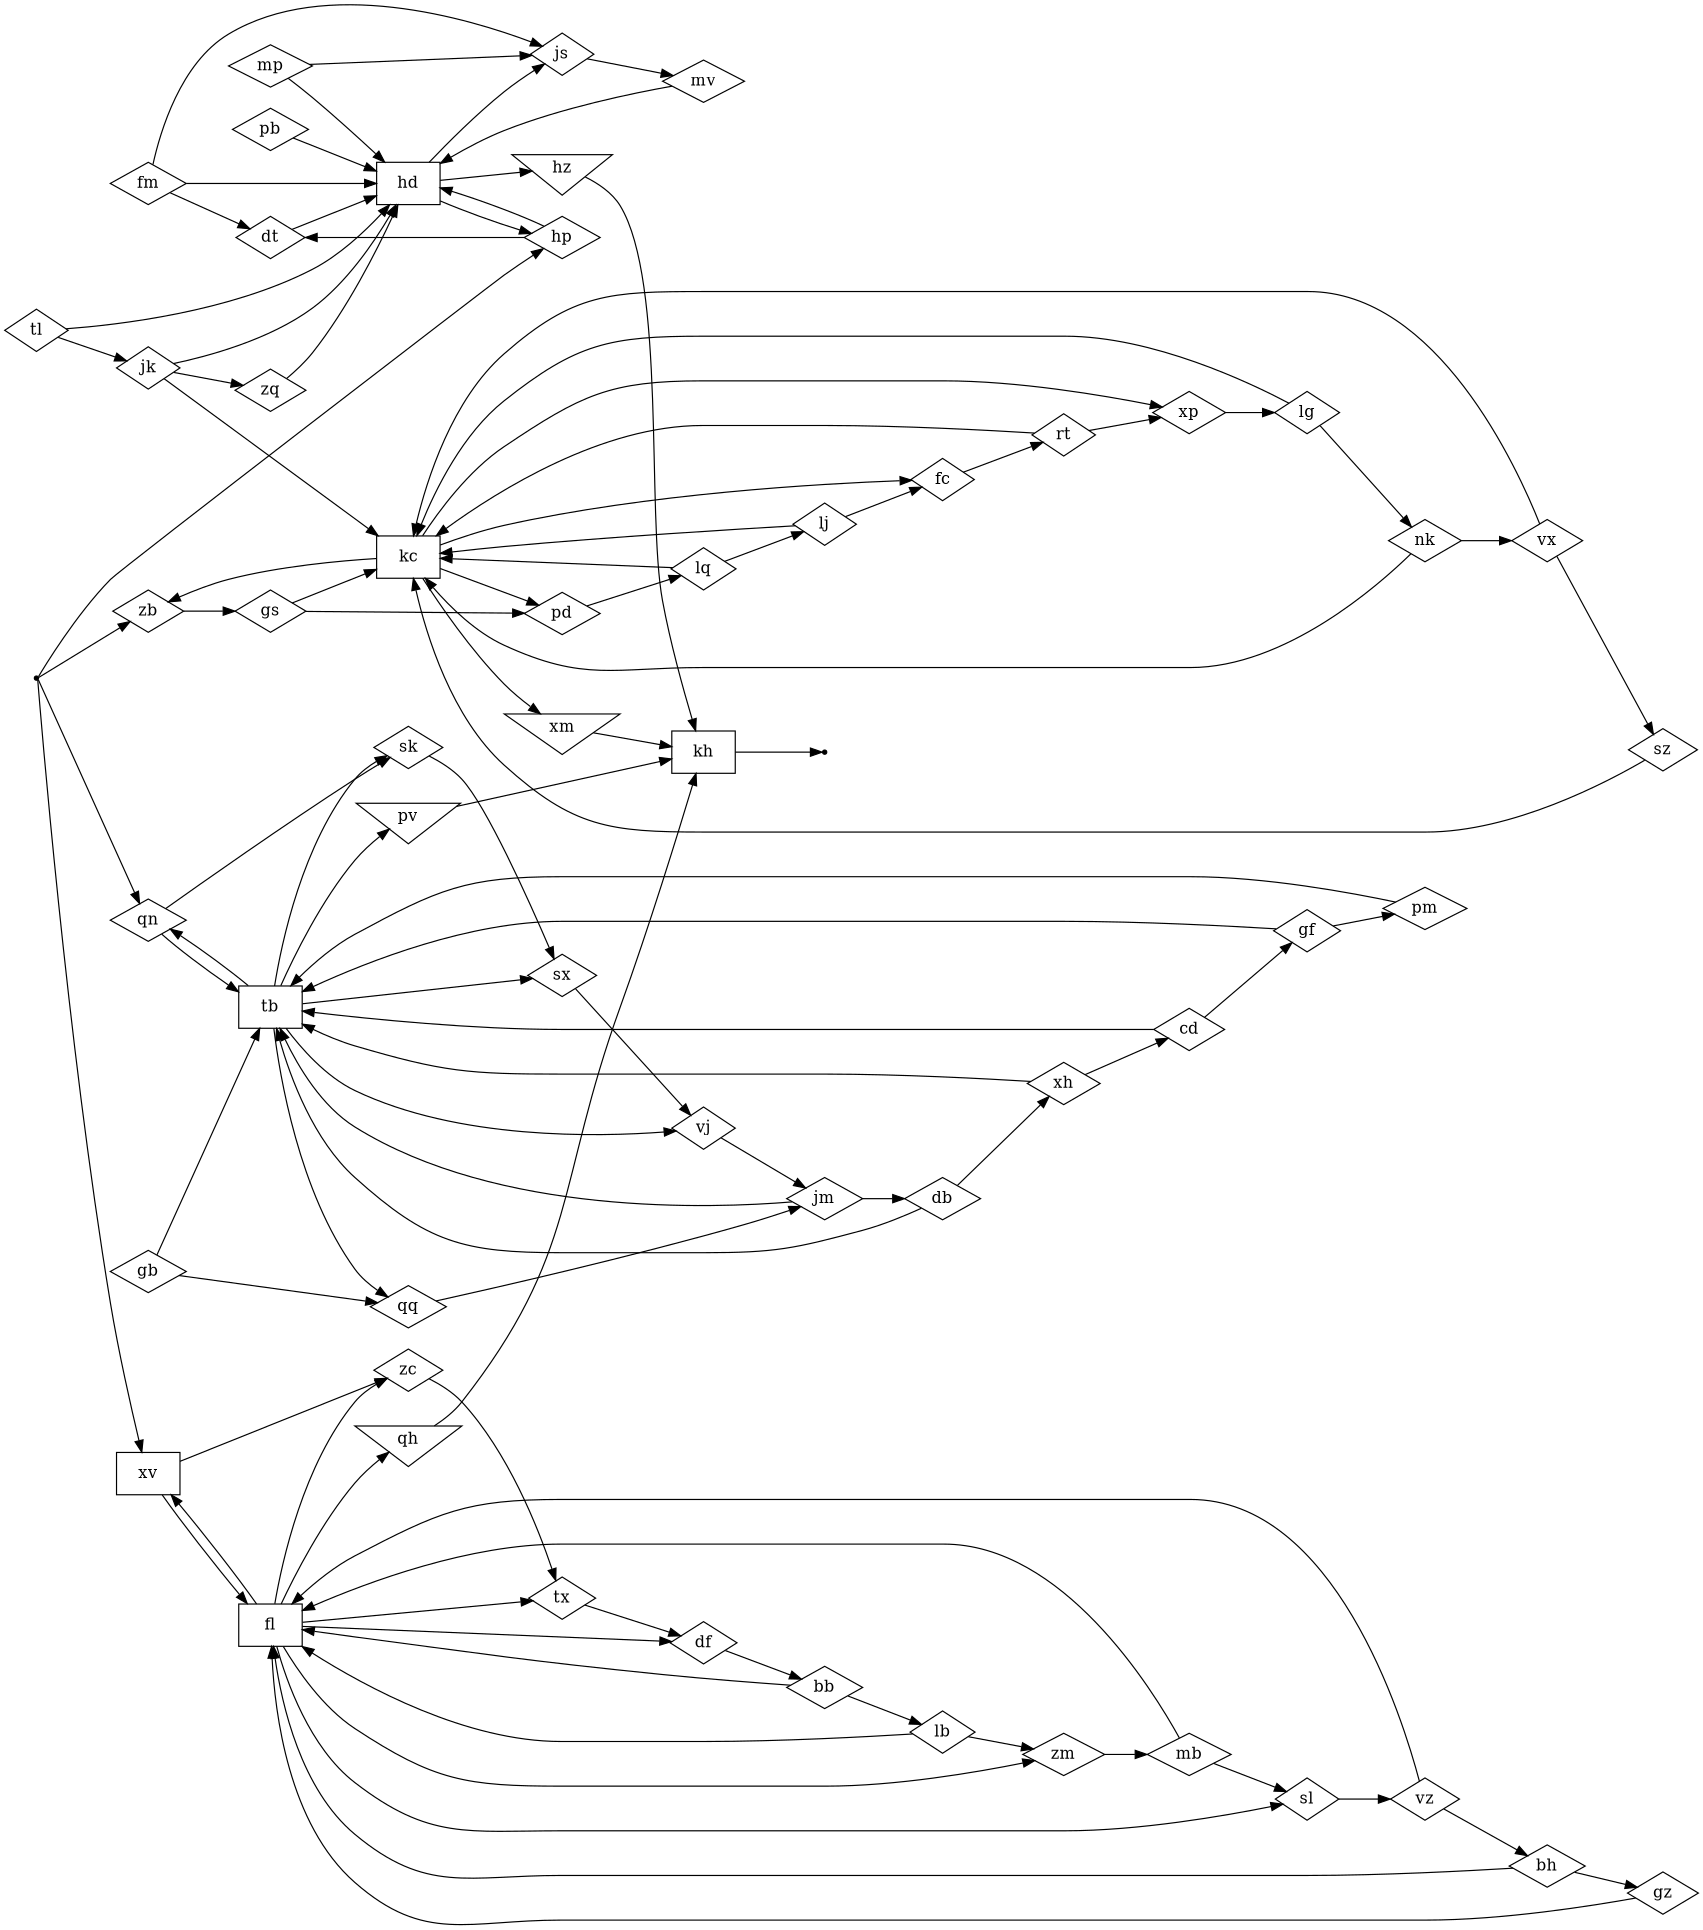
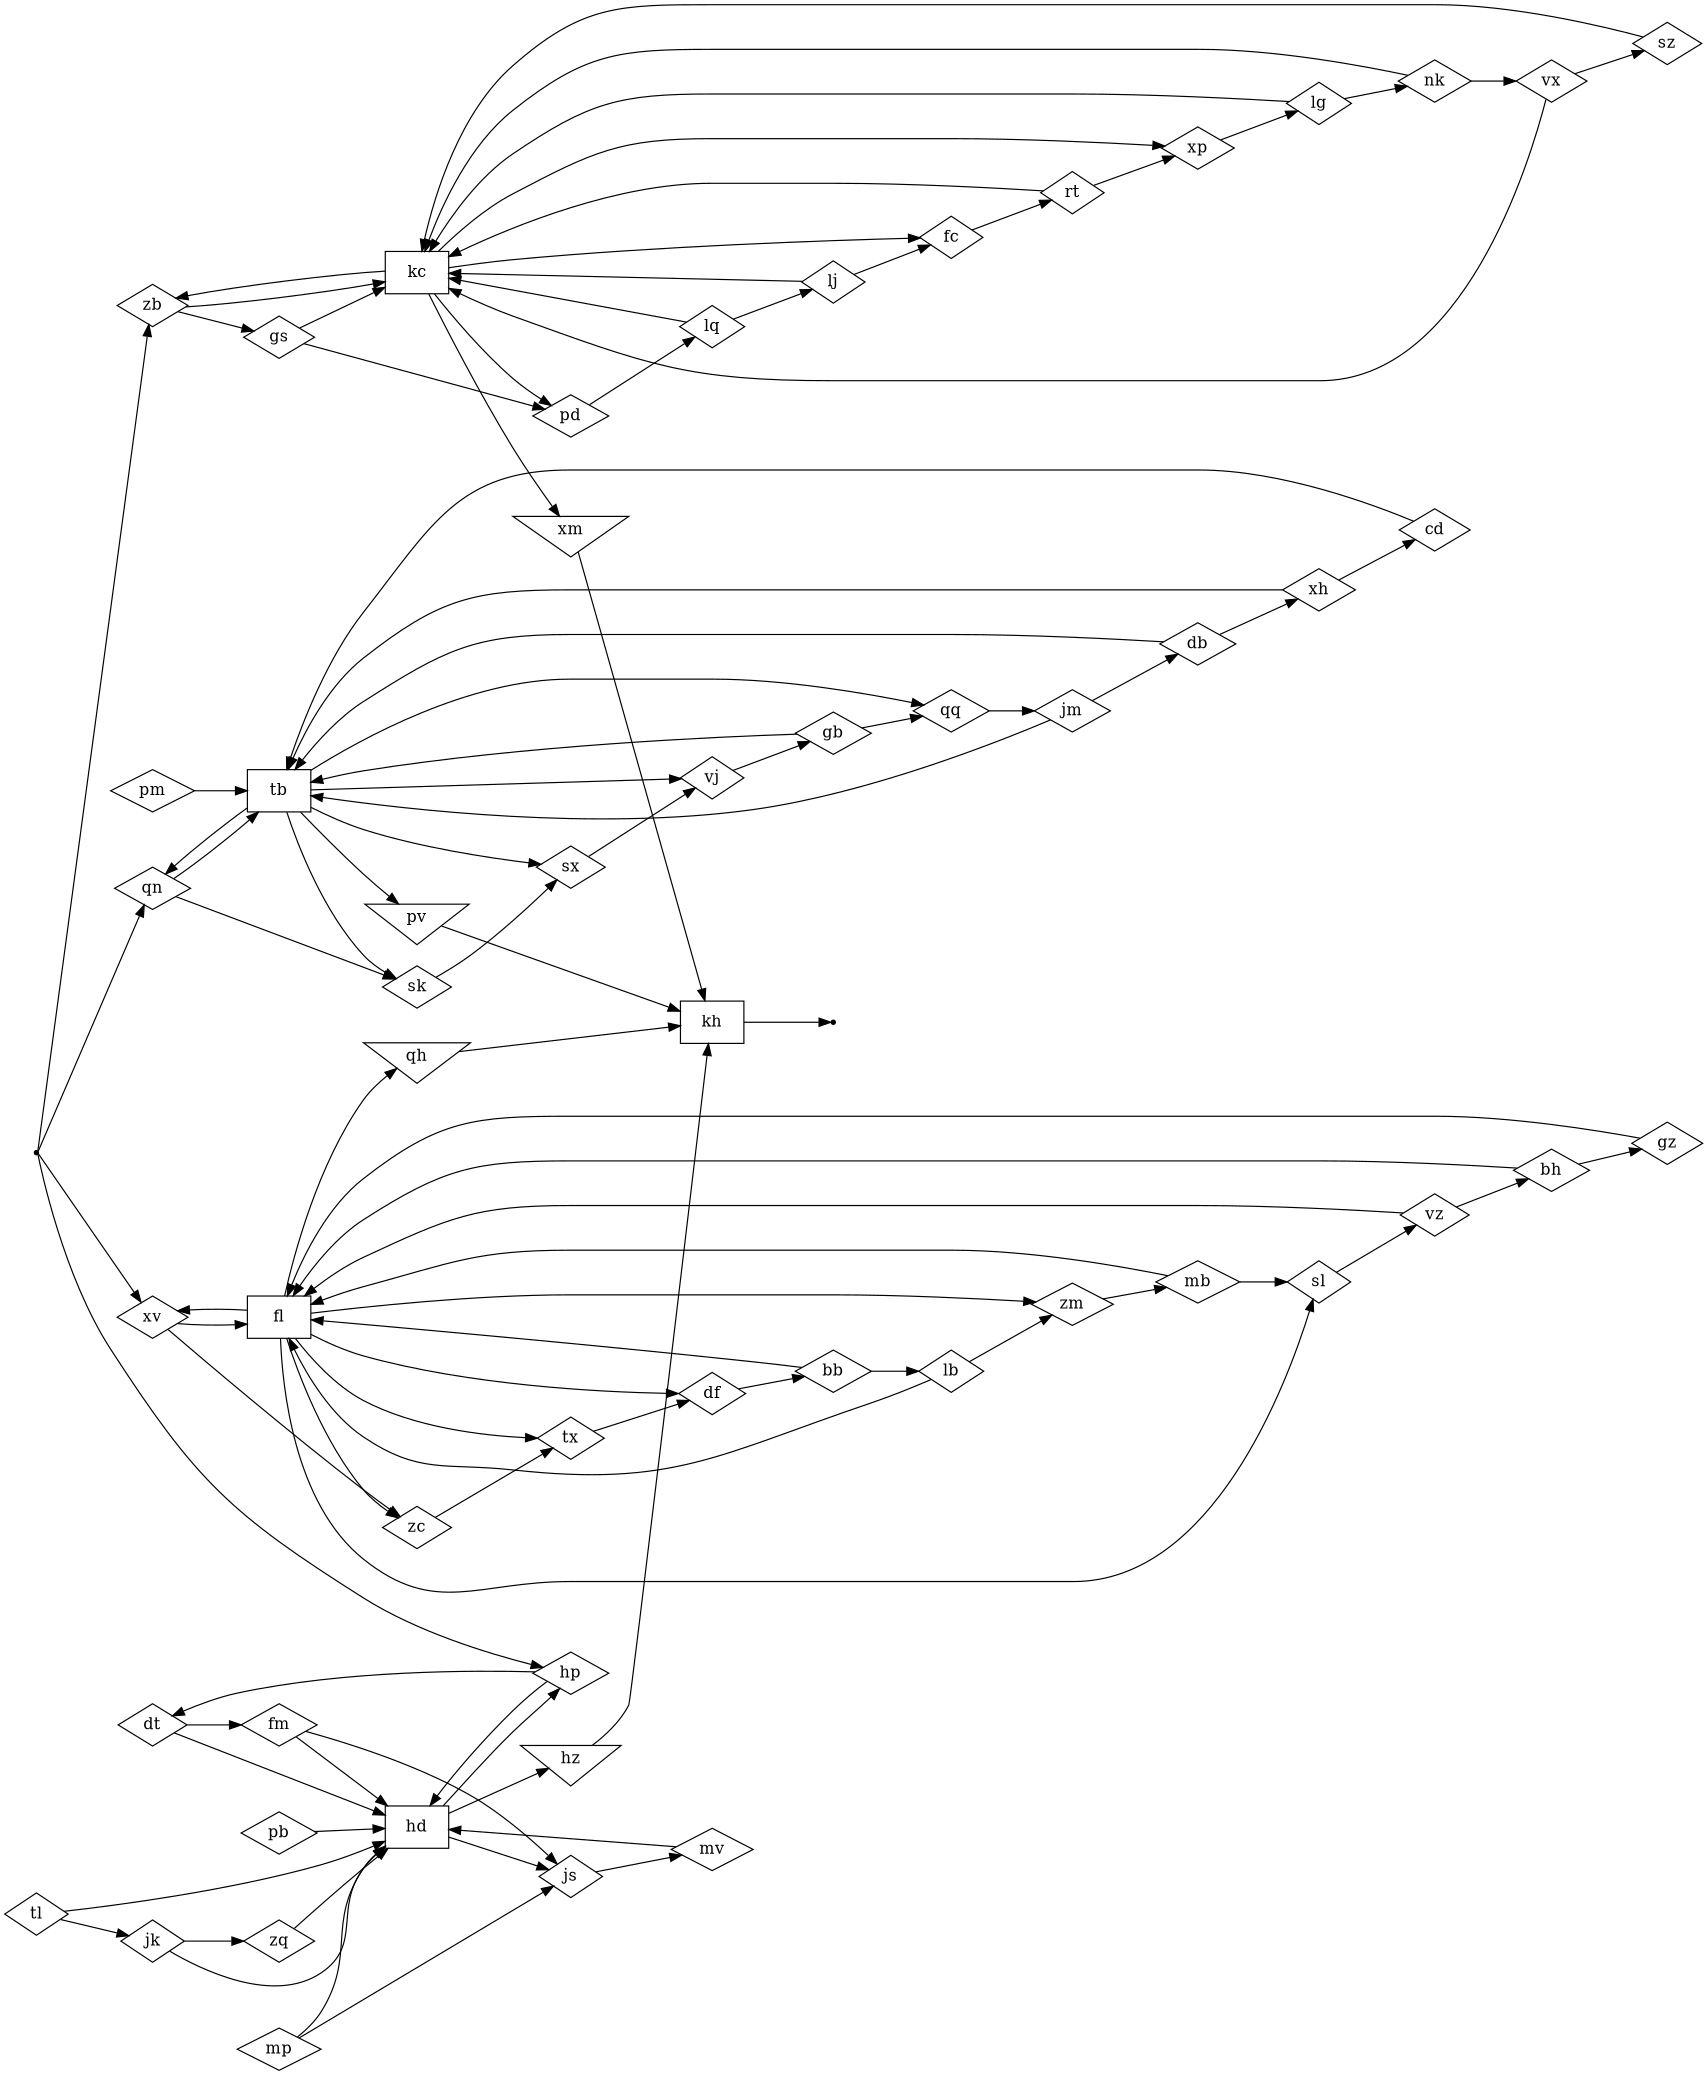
edge "fm" -> "dt": reversed
edge "jk" -> "kc": now "zb" -> "kc"
node "gf": removed
edge "vj" -> "jm": now "vj" -> "gb"
node "xv": shape box -> diamond
